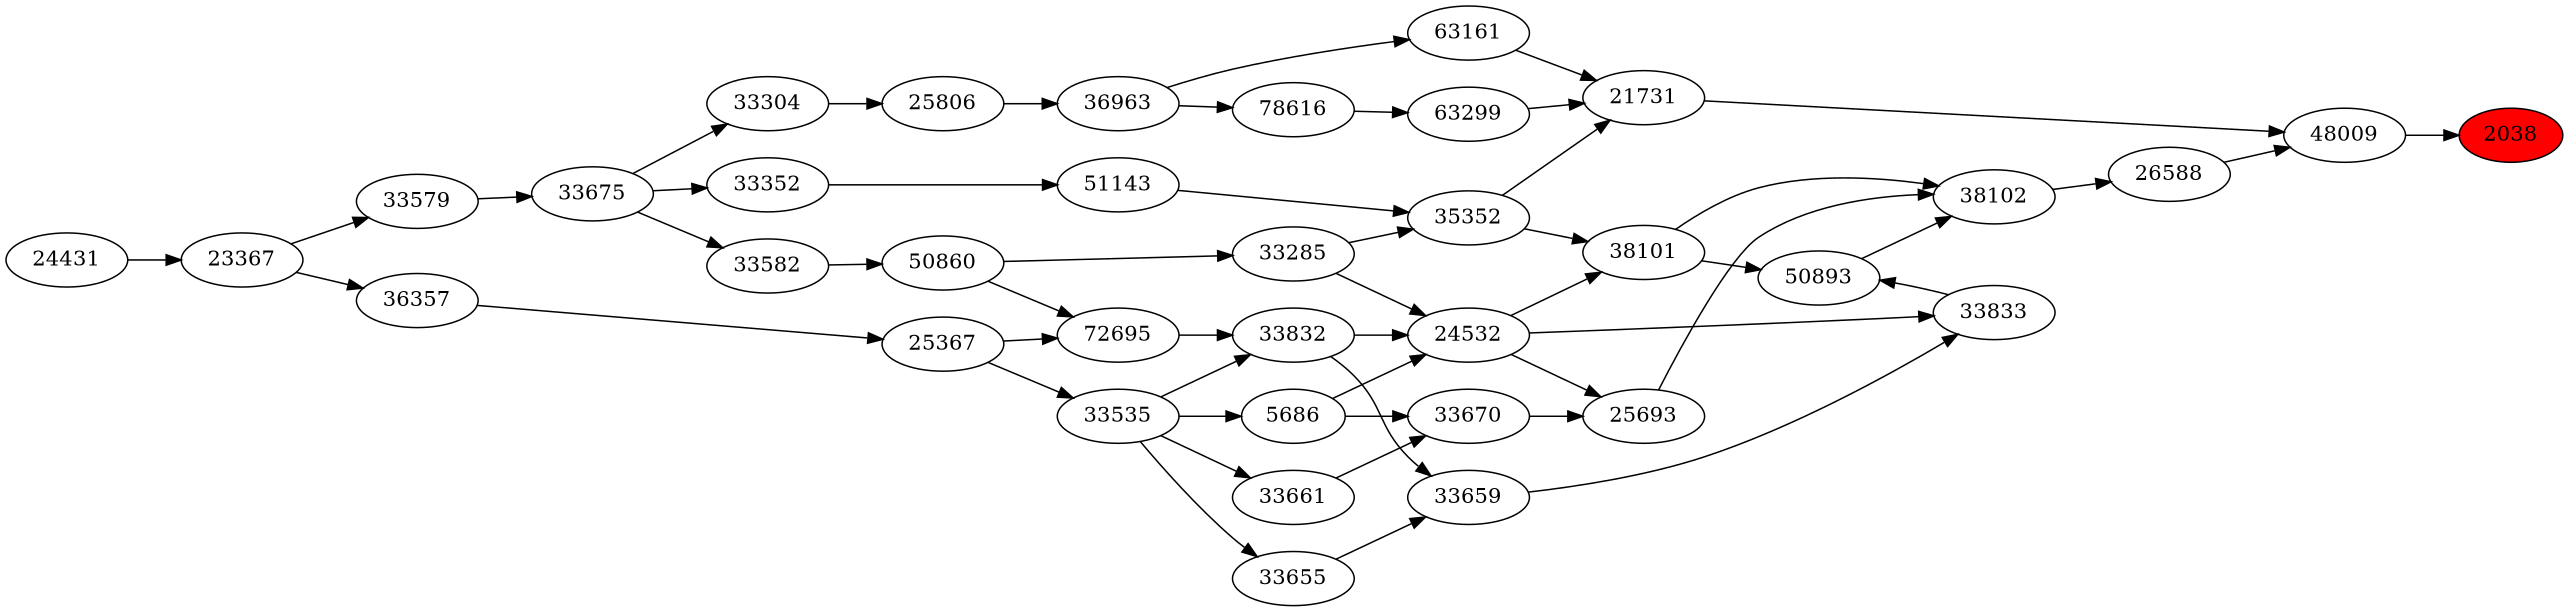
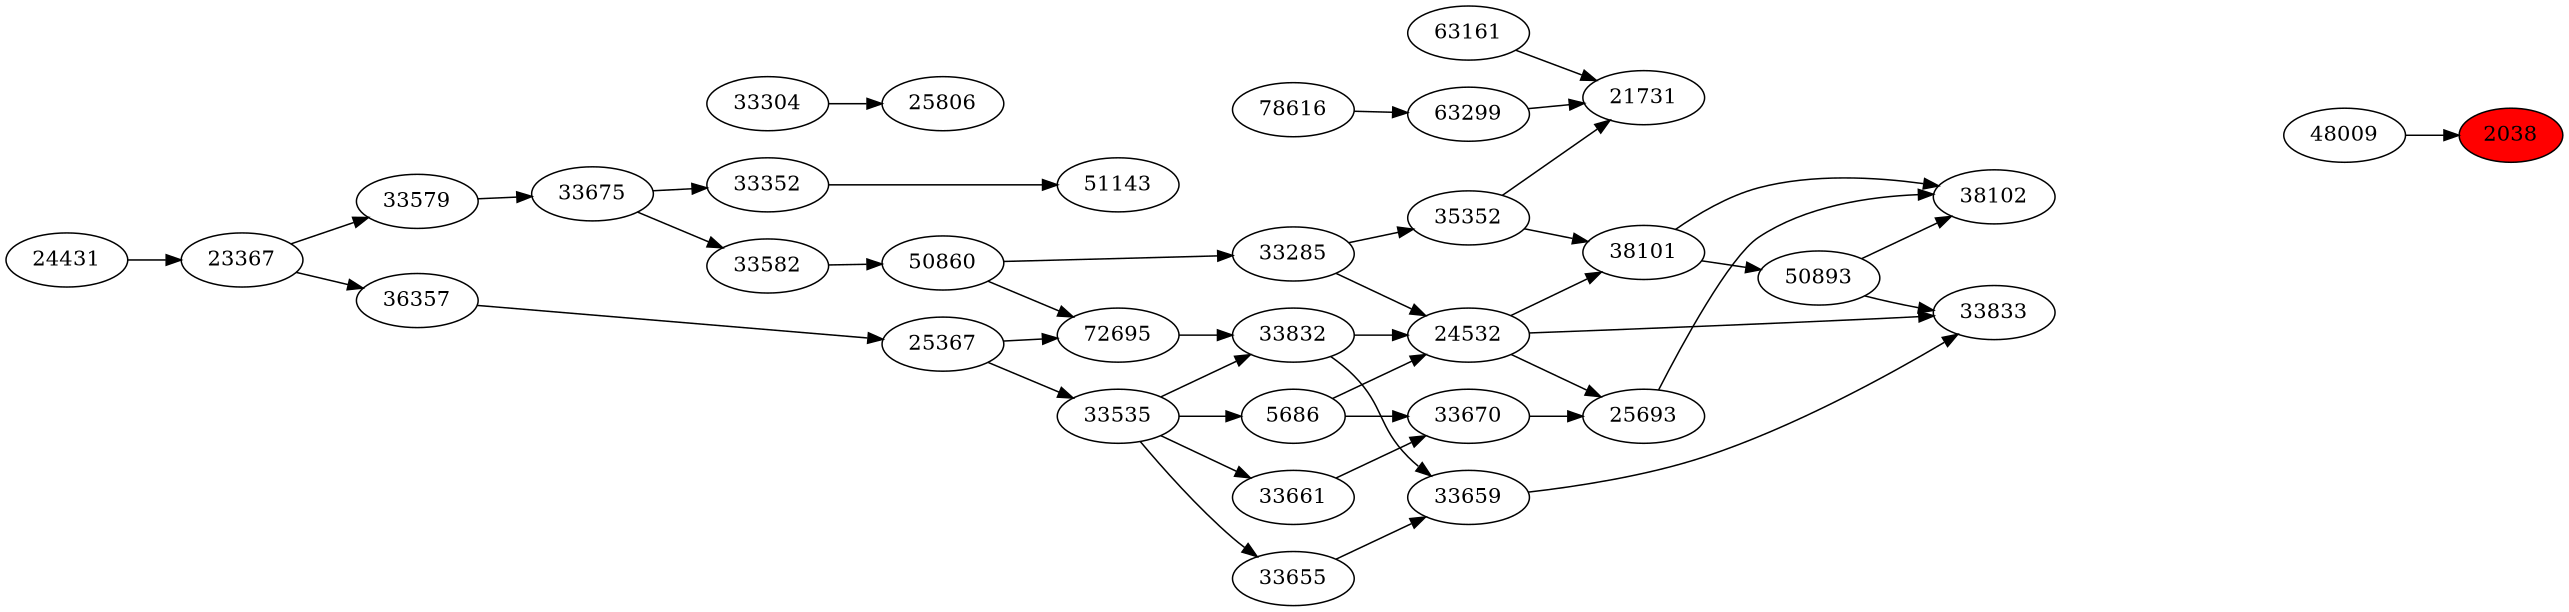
node "36963": removed
edge "21731" -> "48009": removed
edge "33675" -> "33304": removed
node "26588": removed
edge "51143" -> "35352": removed
edge "33833" -> "50893": reversed
